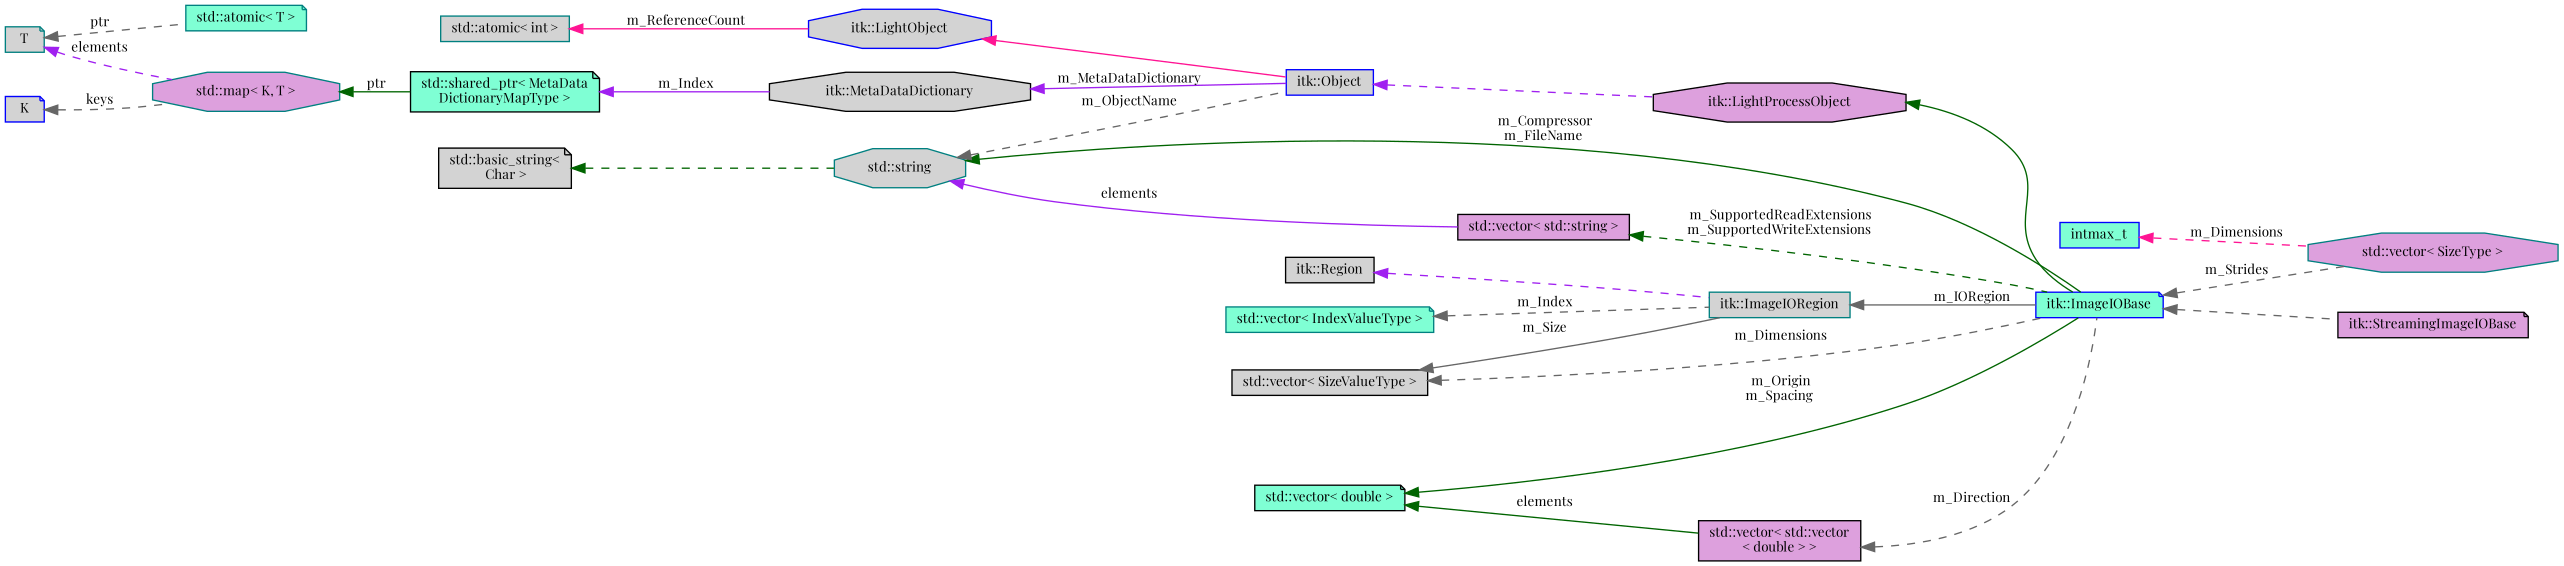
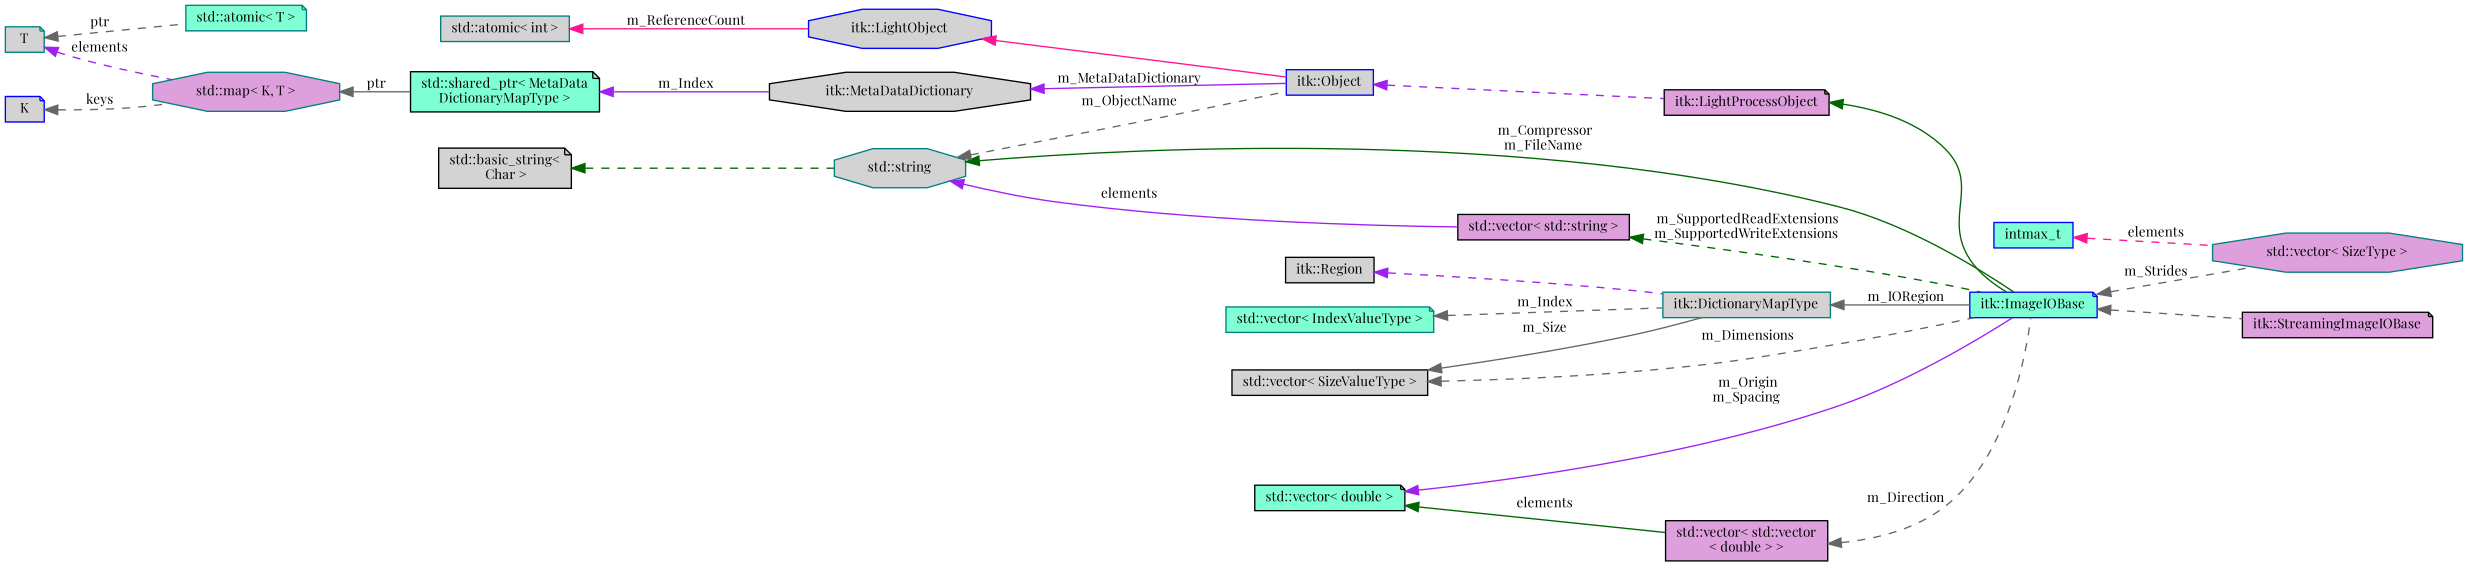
edge "std::shared_ptr< MetaData DictionaryMapType >" -> "std::map< K, T >": color darkgreen -> gray40
node "itk::LightProcessObject": shape octagon -> note
edge "std::vector< SizeType >" -> "intmax_t": label " m_Dimensions" -> " elements"
node "itk::ImageIORegion": label "itk::ImageIORegion" -> "itk::DictionaryMapType"
edge "itk::ImageIOBase" -> "std::vector< double >": color darkgreen -> purple
